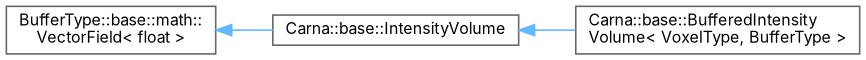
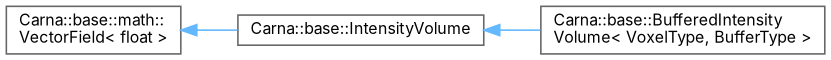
node "BufferType::base::math:: VectorField< float >": label "BufferType::base::math:: VectorField< float >" -> "Carna::base::math:: VectorField< float >"
